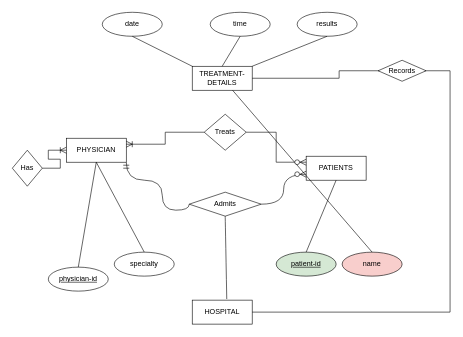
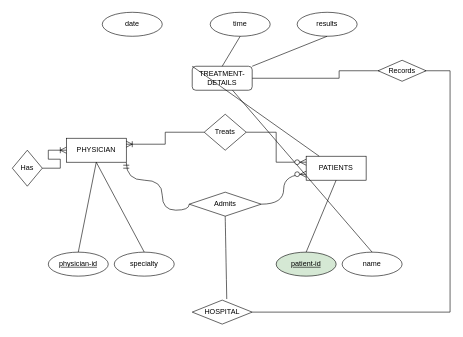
edge "date" -- "TREATMENT-DETAILS": now "PATIENTS" -- "TREATMENT-DETAILS"
node "TREATMENT-DETAILS": shape rectangle -> rounded rectangle
node "name": fillcolor #f8cecc -> #ffffff
node "physician-id": moved (78, 279) -> (78, 264)
node "HOSPITAL": shape rectangle -> diamond
